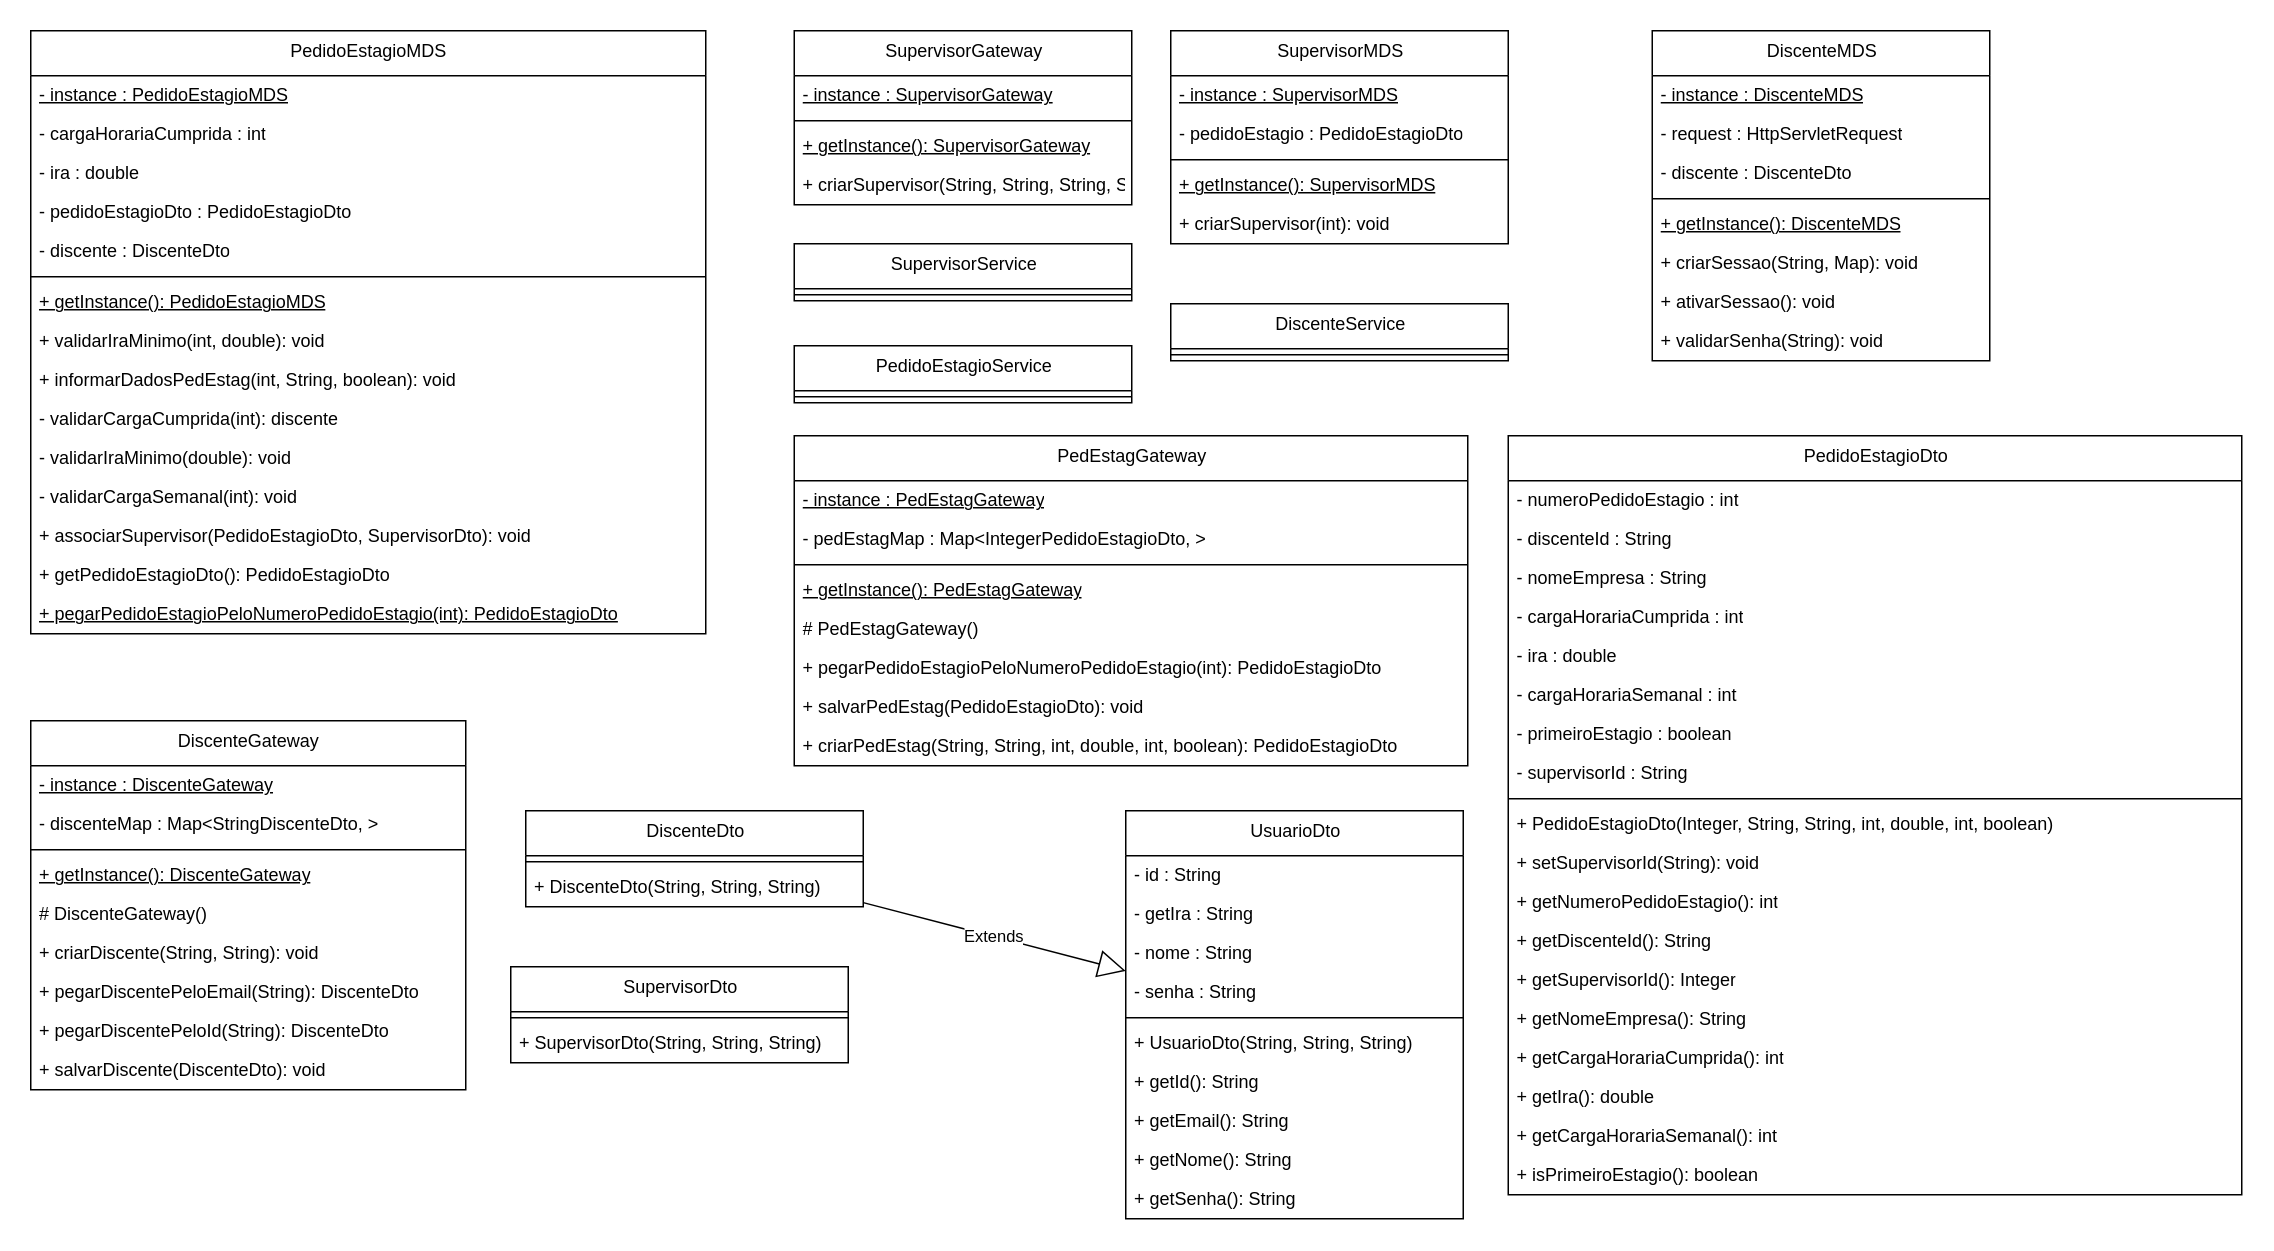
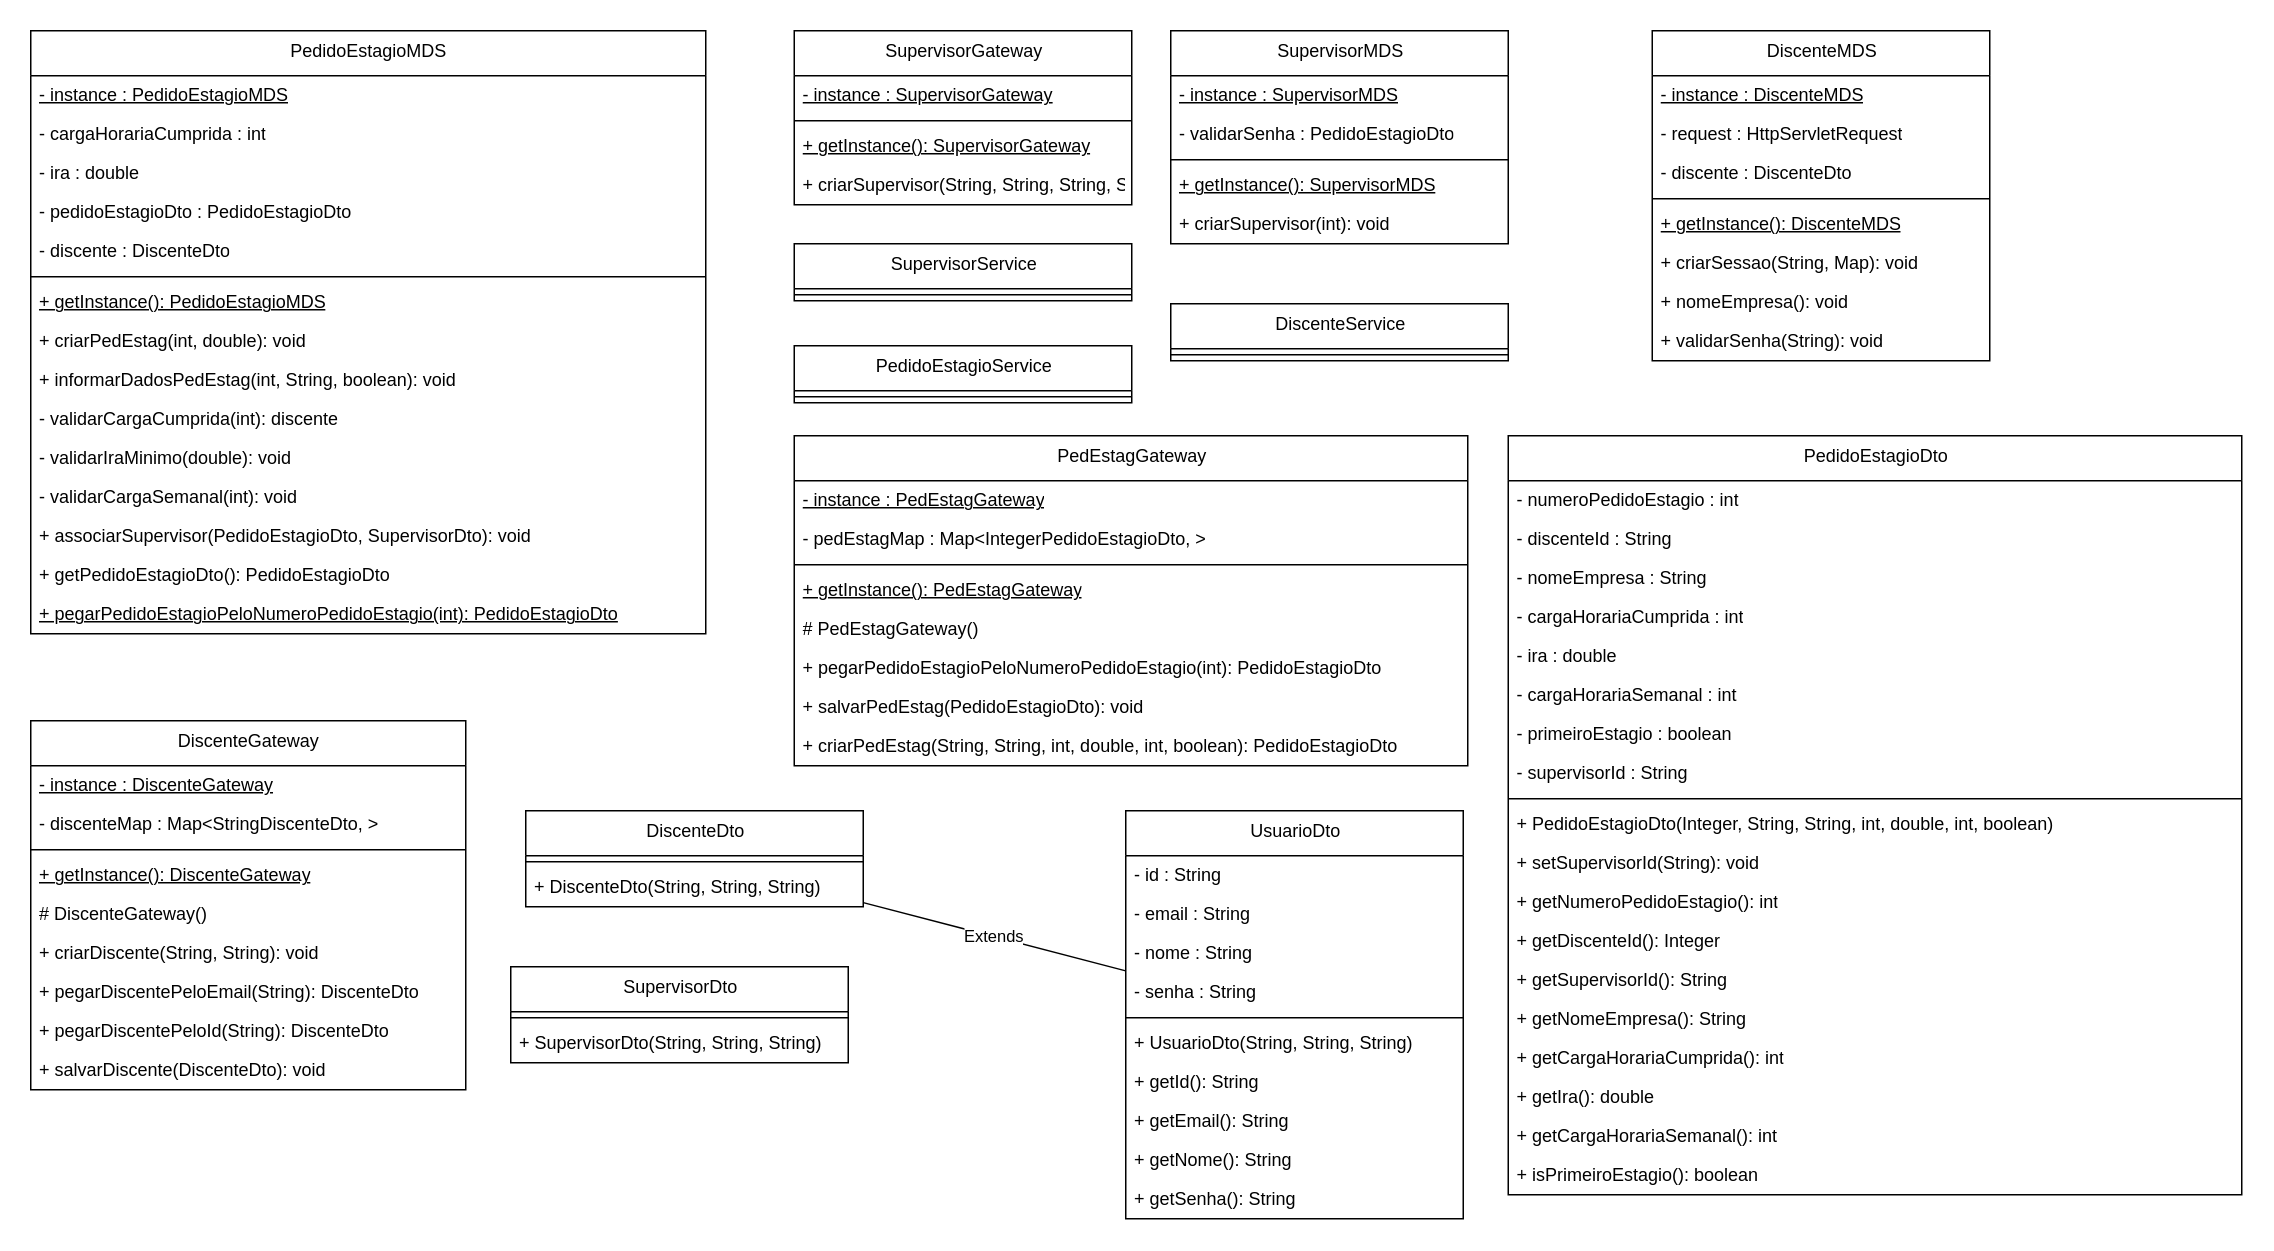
node "- pedidoEstagio : PedidoEstagioDto": label "- pedidoEstagio : PedidoEstagioDto" -> "- validarSenha : PedidoEstagioDto"
node "+ ativarSessao(): void": label "+ ativarSessao(): void" -> "+ nomeEmpresa(): void"
node "+ validarIraMinimo(int, double): void": label "+ validarIraMinimo(int, double): void" -> "+ criarPedEstag(int, double): void"
node "- getIra : String": label "- getIra : String" -> "- email : String"
node "+ getDiscenteId(): String": label "+ getDiscenteId(): String" -> "+ getDiscenteId(): Integer"
edge "DiscenteDto" -> "UsuarioDto": arrowhead block -> none
node "+ getSupervisorId(): Integer": label "+ getSupervisorId(): Integer" -> "+ getSupervisorId(): String"
